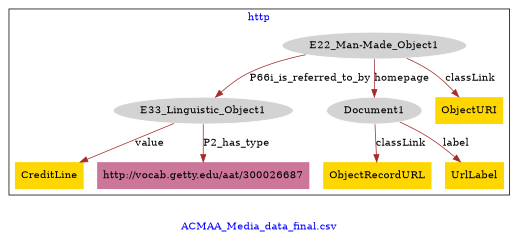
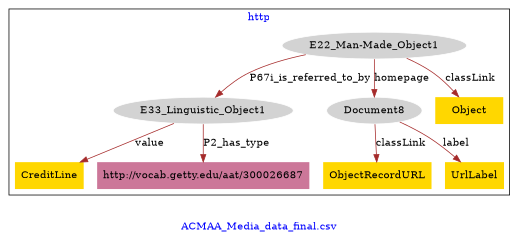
edge "E22_Man-Made_Object1" -> "E33_Linguistic_Object1": label "P66i_is_referred_to_by" -> "P67i_is_referred_to_by"
node "Document1": label "Document1" -> "Document8"
node "ObjectURI": label "ObjectURI" -> "Object"
